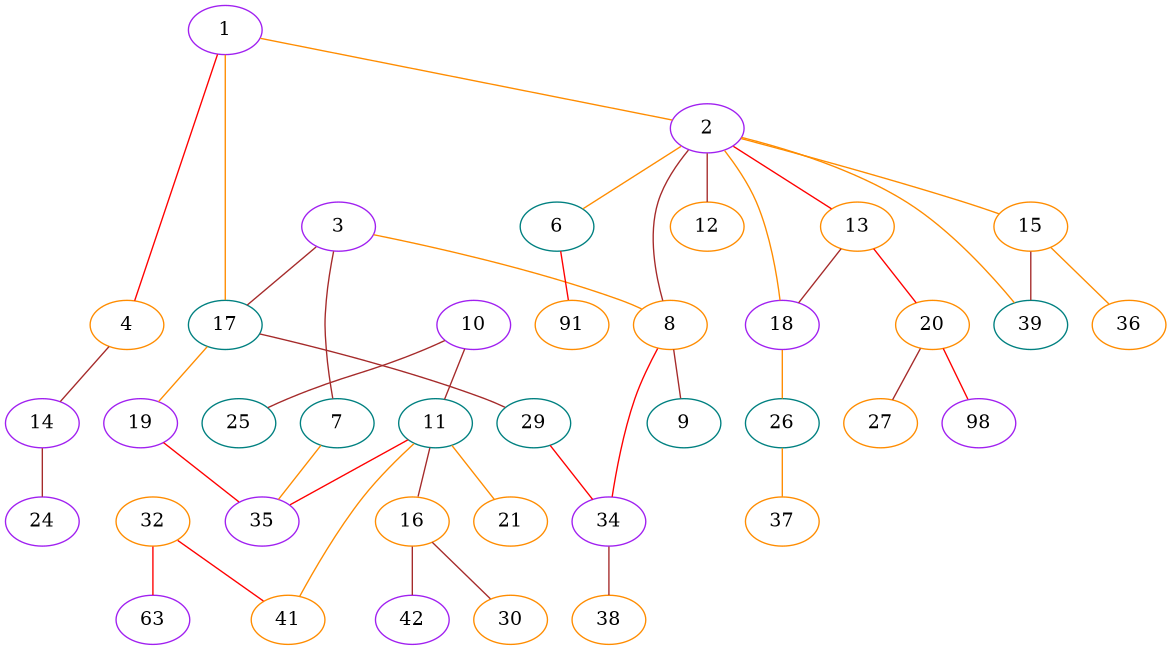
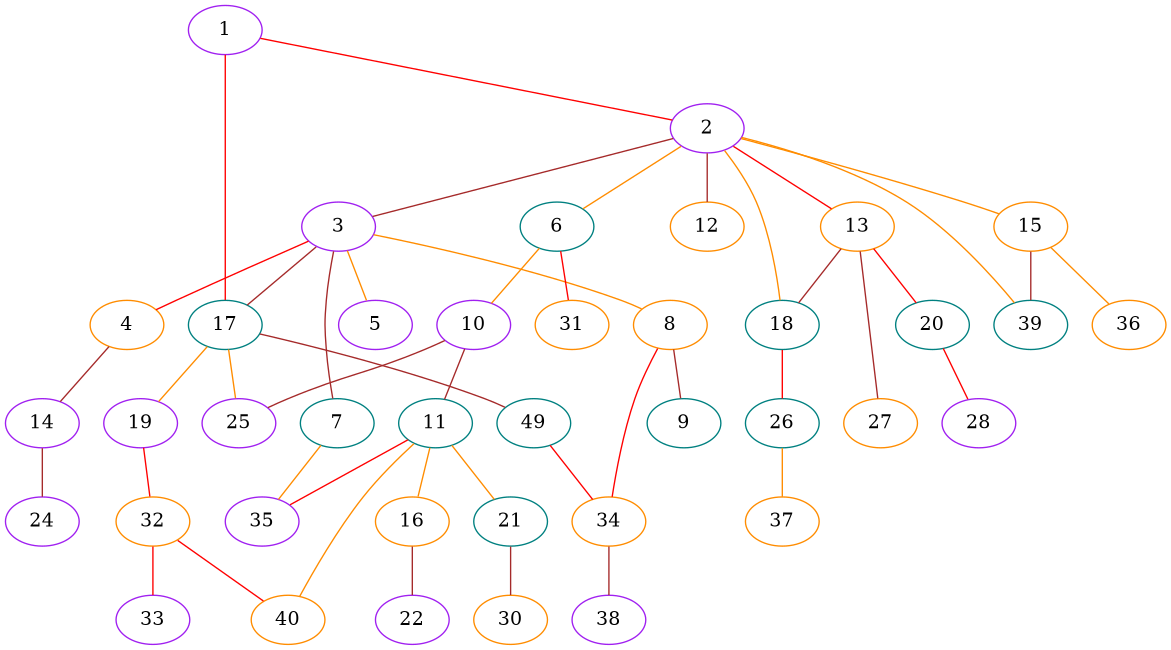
edge "1" -- "2": color darkorange -> red
edge "1" -- "17": color darkorange -> red
edge "1" -- "4": now "3" -- "4"
edge "2" -- "8": now "2" -- "3"
edge "6" -- "10": added
node "5": added
node "91": label "91" -> "31"
node "18": color purple -> teal
node "20": color darkorange -> teal
edge "17" -- "25": added
edge "18" -- "26": color darkorange -> red
edge "20" -- "27": now "13" -- "27"
node "25": color teal -> purple
node "29": label "29" -> "49"
node "98": label "98" -> "28"
edge "19" -- "35": now "19" -- "32"
edge "11" -- "16": color brown -> darkorange
node "21": color darkorange -> teal
node "34": color purple -> darkorange
edge "16" -- "30": now "21" -- "30"
node "63": label "63" -> "33"
node "41": label "41" -> "40"
node "42": label "42" -> "22"
node "38": color darkorange -> purple
